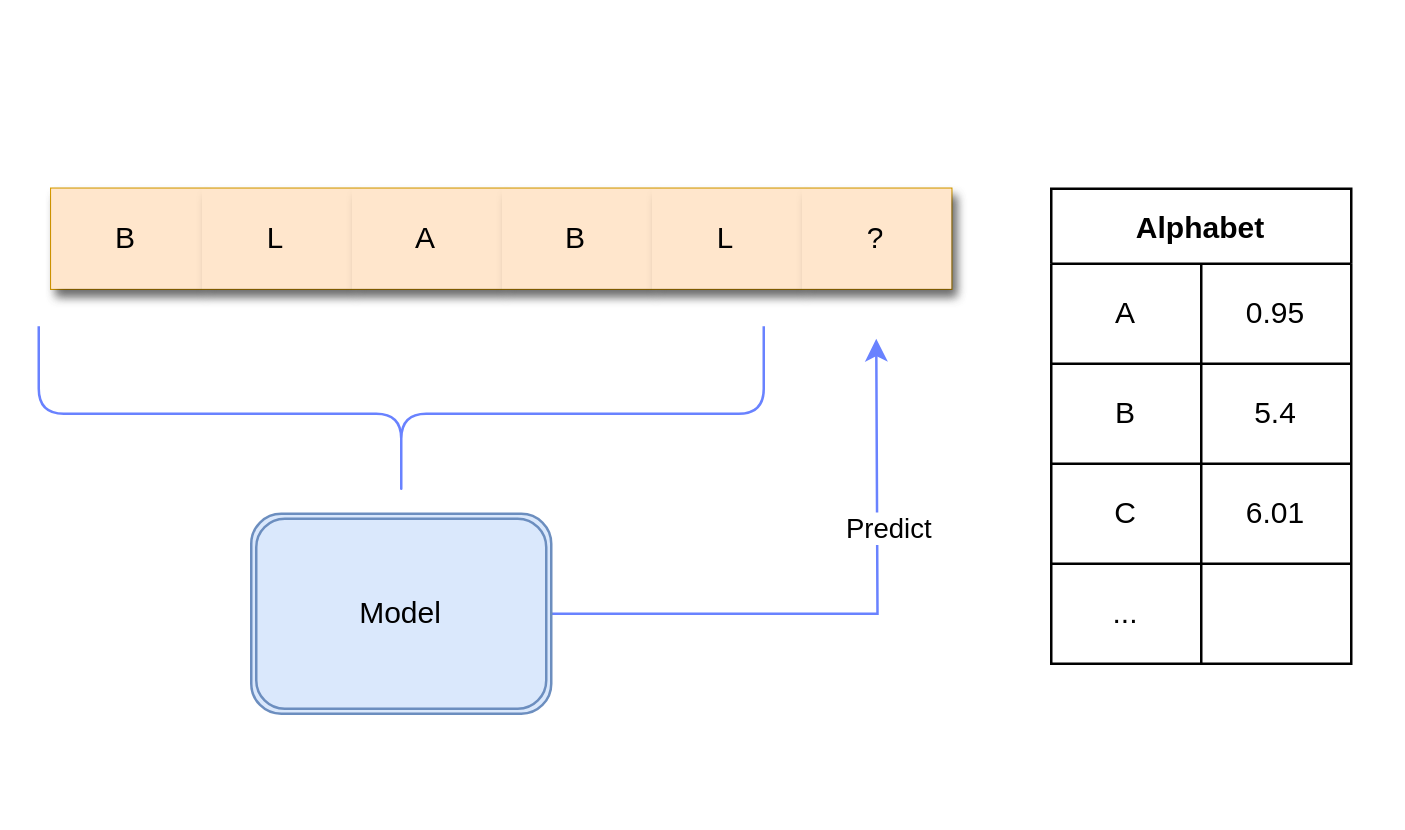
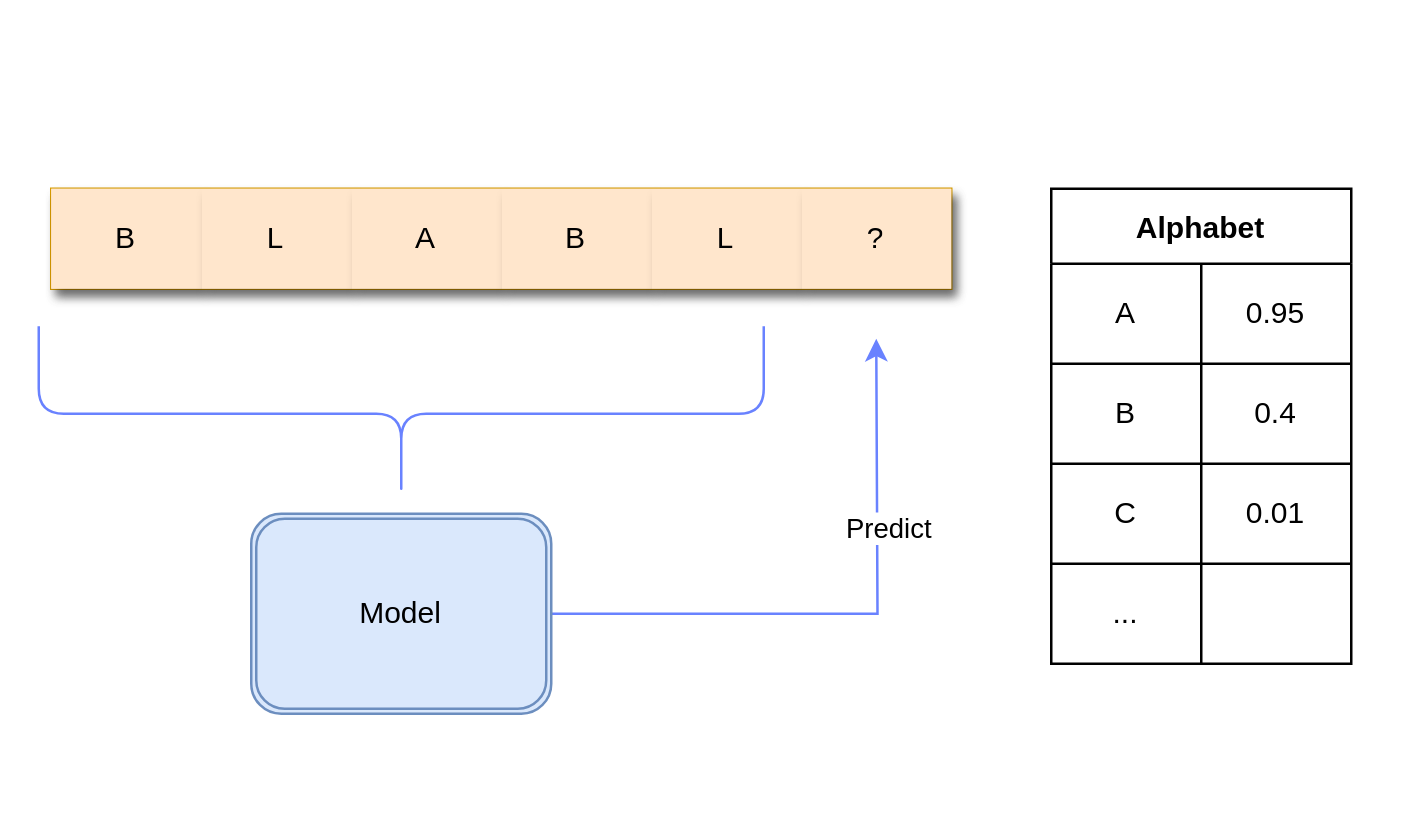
node "5.4": label "5.4" -> "0.4"
node "6.01": label "6.01" -> "0.01"
